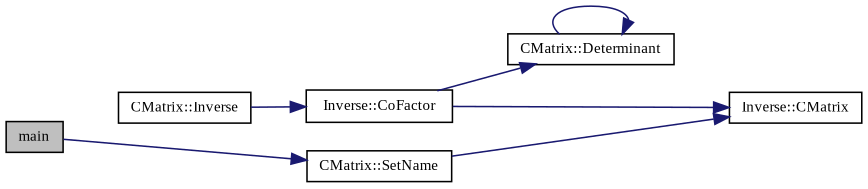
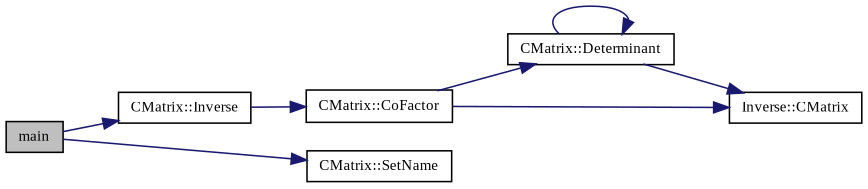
node "Inverse::CoFactor": label "Inverse::CoFactor" -> "CMatrix::CoFactor"
edge "main" -> "CMatrix::Inverse": added
edge "CMatrix::SetName" -> "Inverse::CMatrix": now "CMatrix::Determinant" -> "Inverse::CMatrix"
